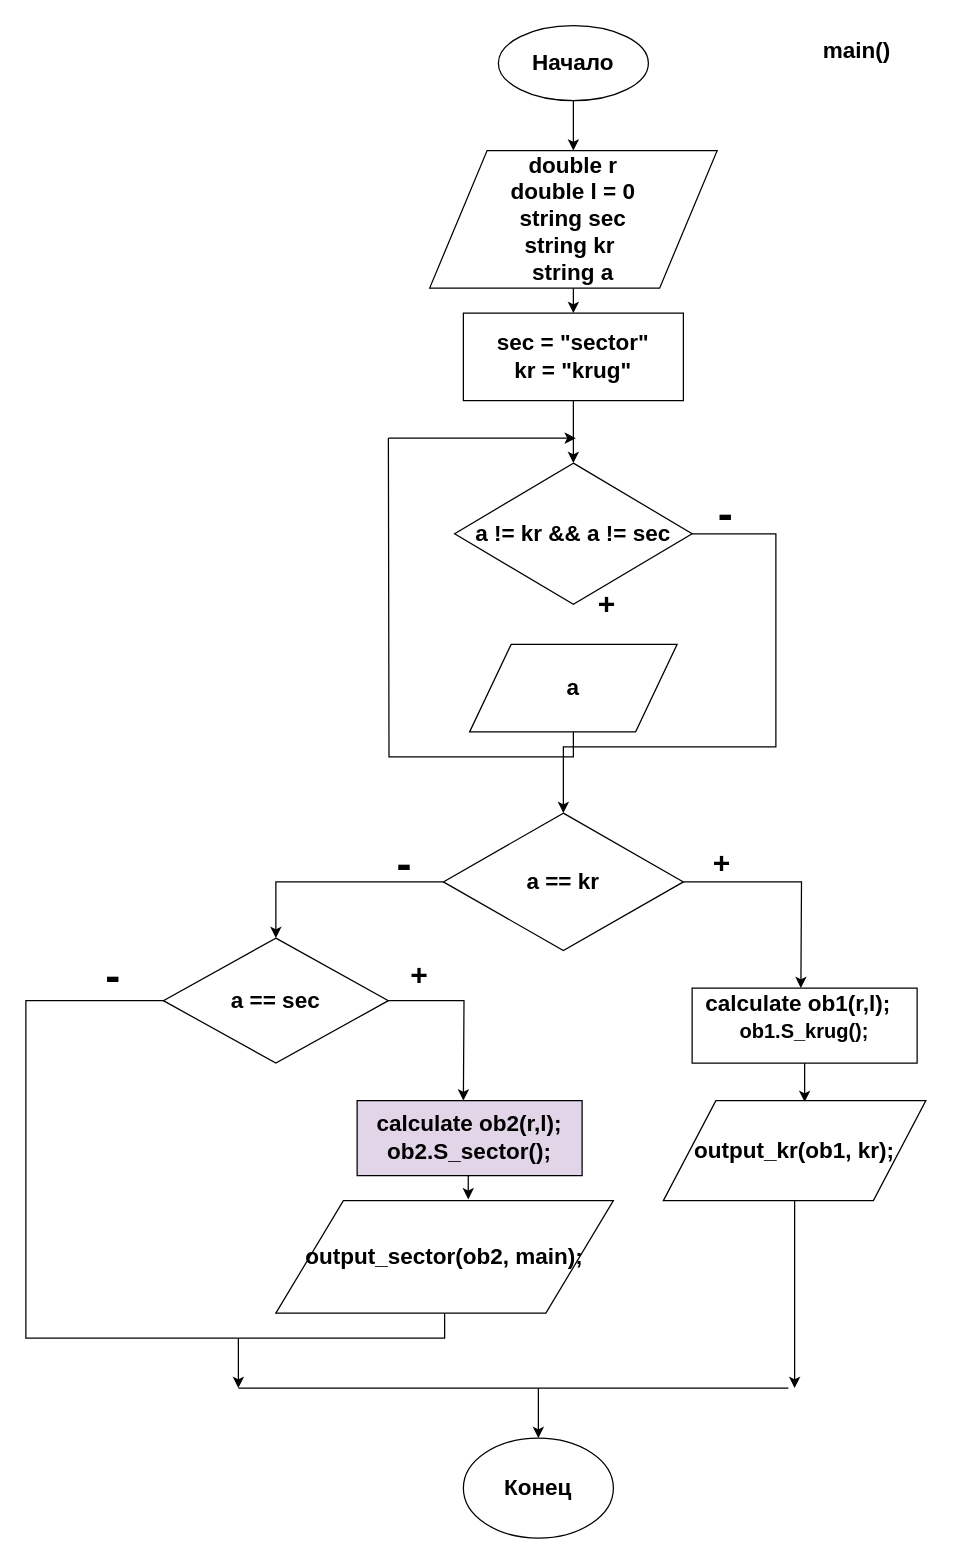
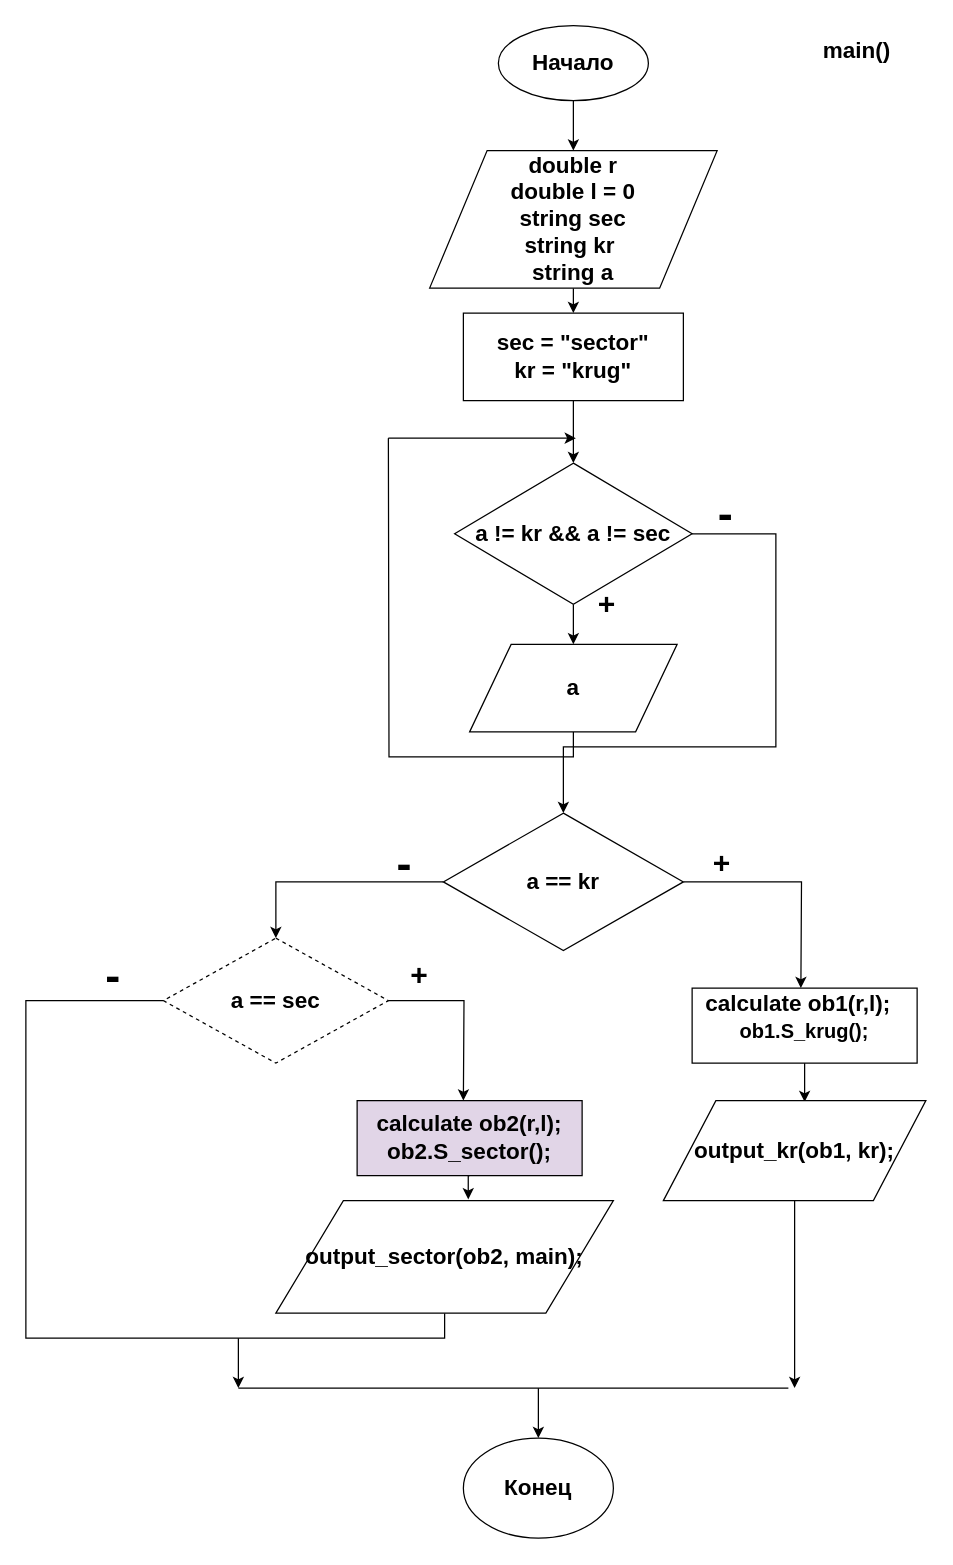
edge "a != kr && a != sec" -> "a": added
node "a == sec": style solid -> dashed
